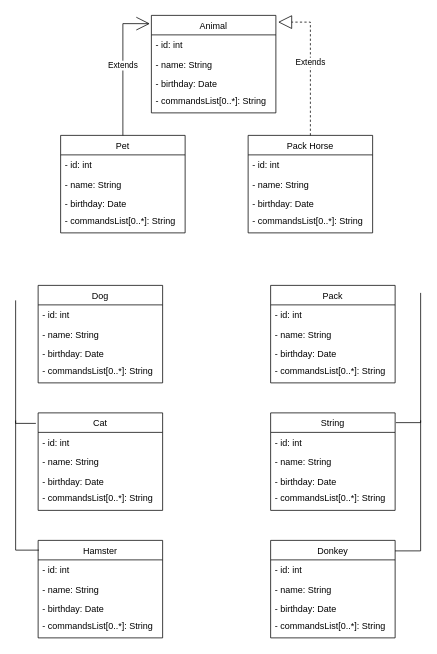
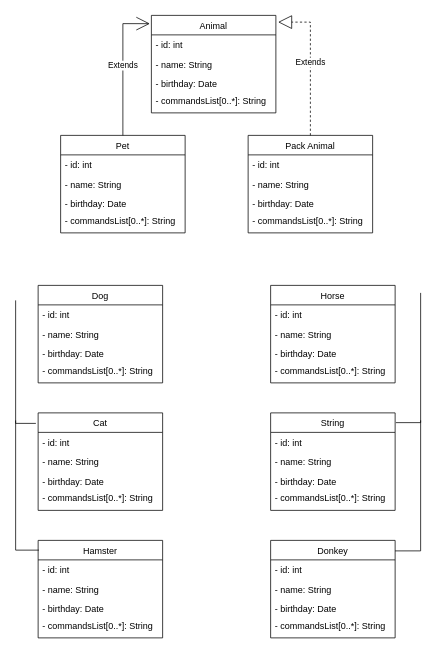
node "Pack Horse": label "Pack Horse" -> "Pack Animal"
node "Pack": label "Pack" -> "Horse"
